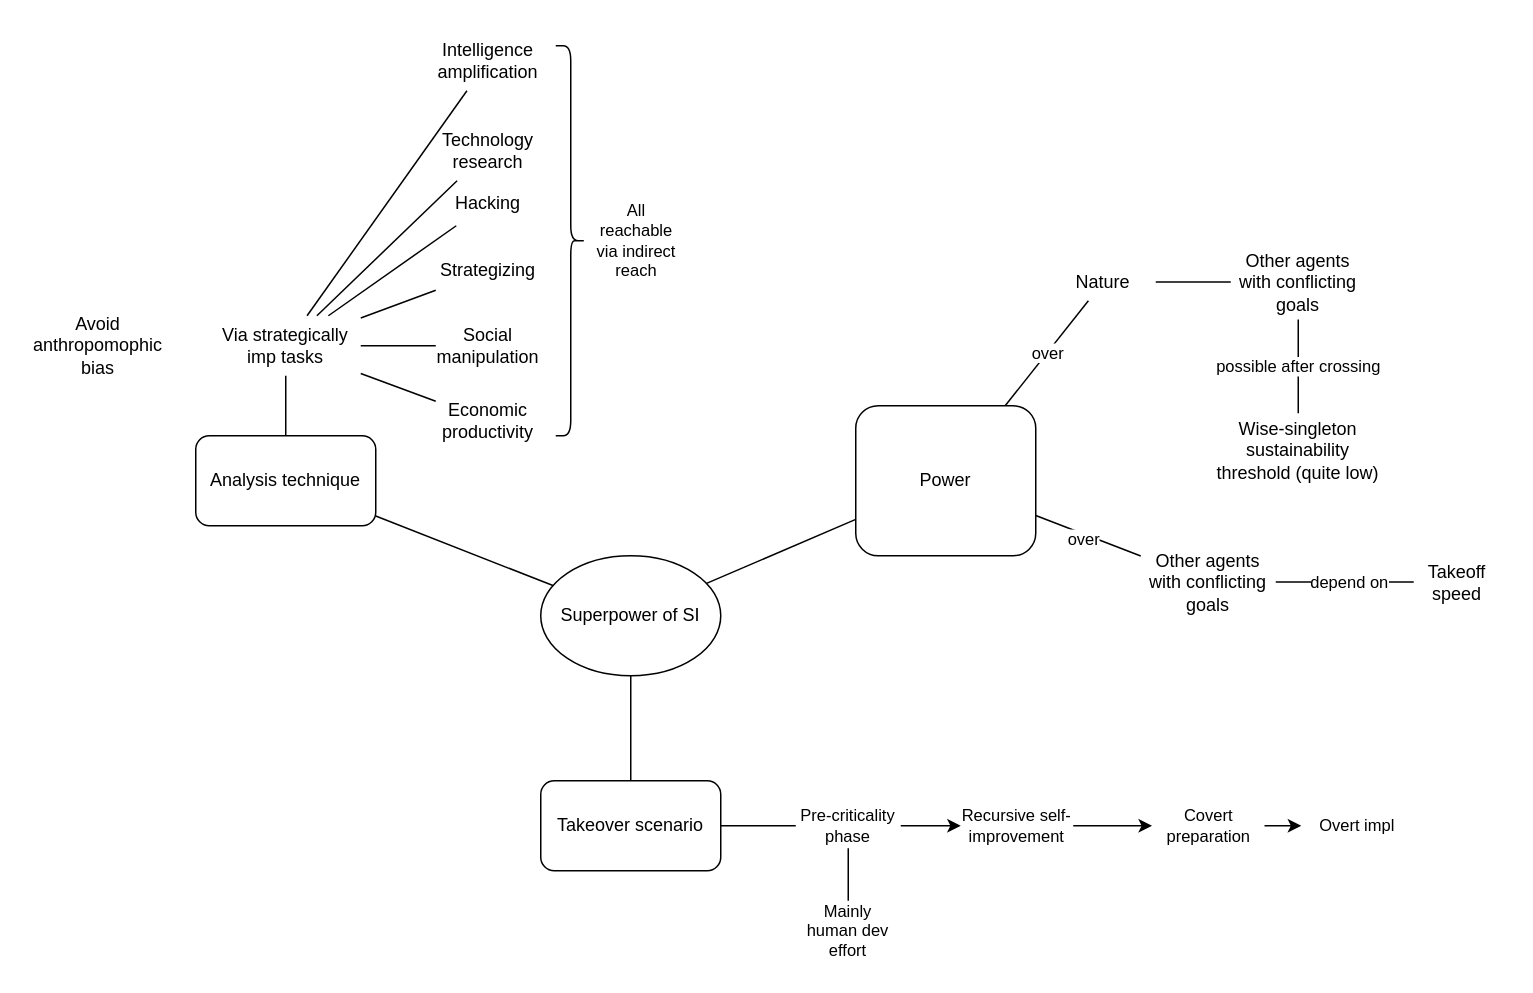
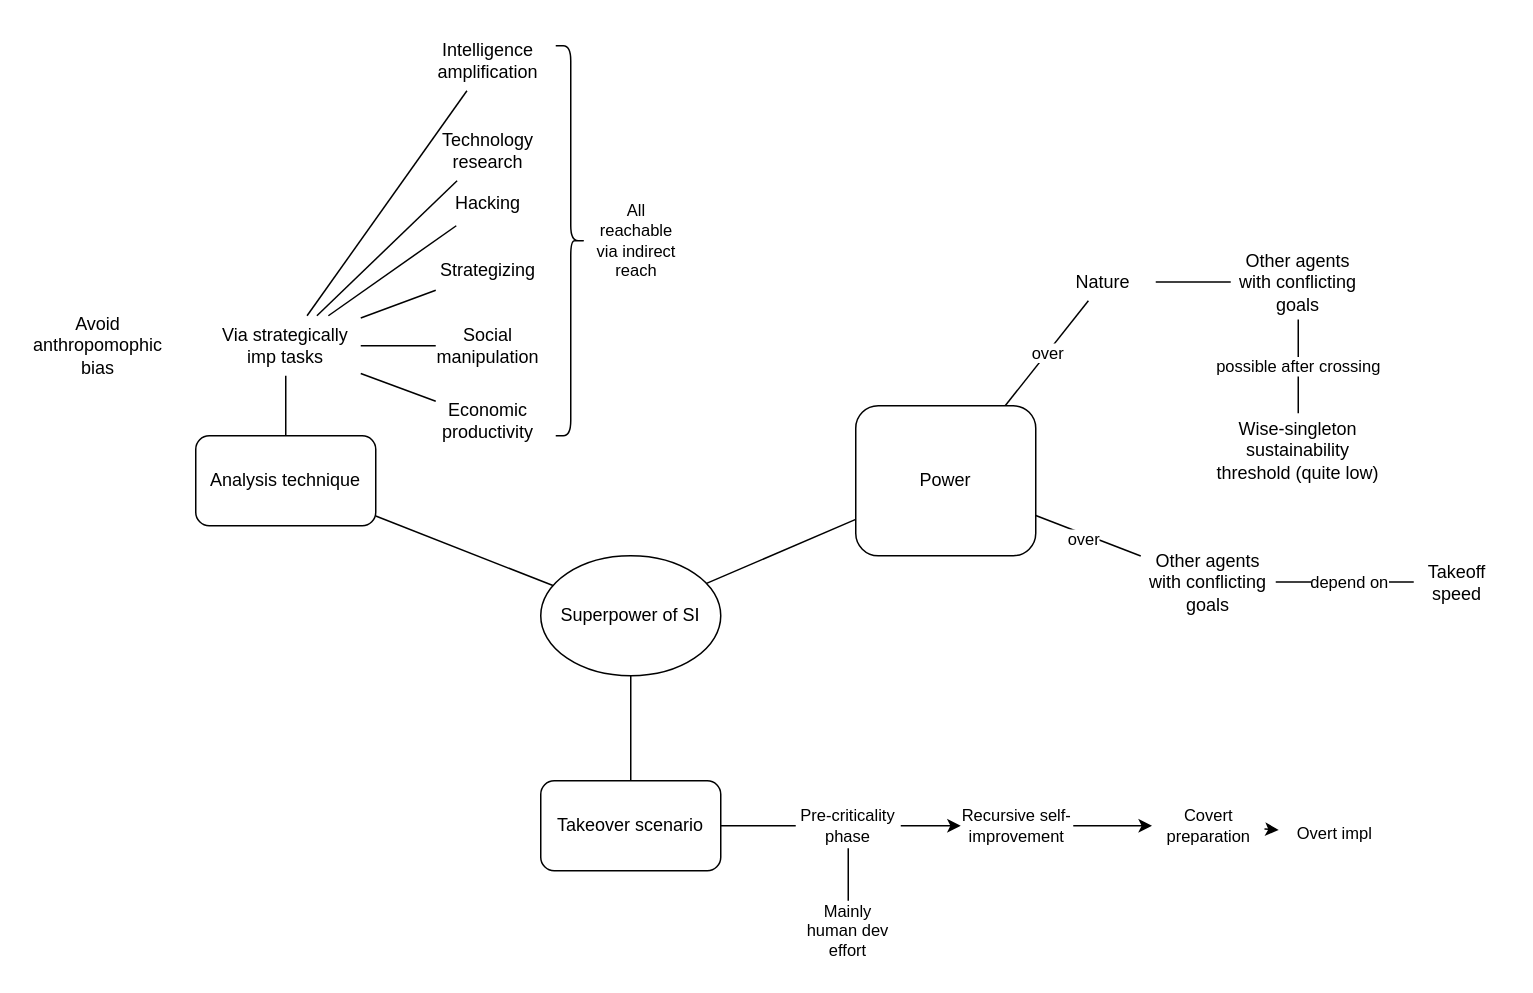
node "Overt impl": moved (1358, 826) -> (1335, 833)
